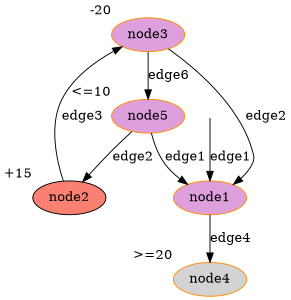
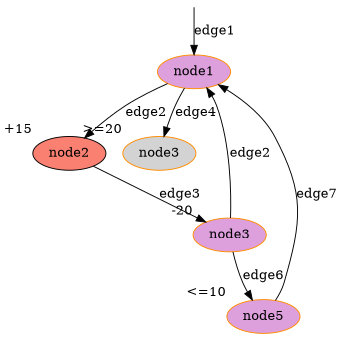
edge "node5 <=10" -> "node2 +15": now "node1" -> "node2 +15"
edge "node5 <=10" -> "node1": label "edge1" -> "edge7"
node "node4 >=20": label "node4 >=20" -> "node3 >=20"
